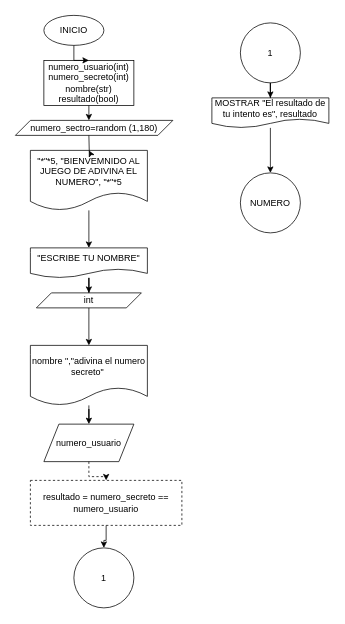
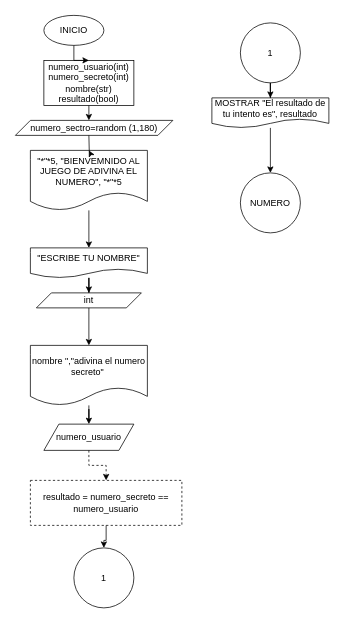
node "numero_usuario": size 90x38 -> 90x26
